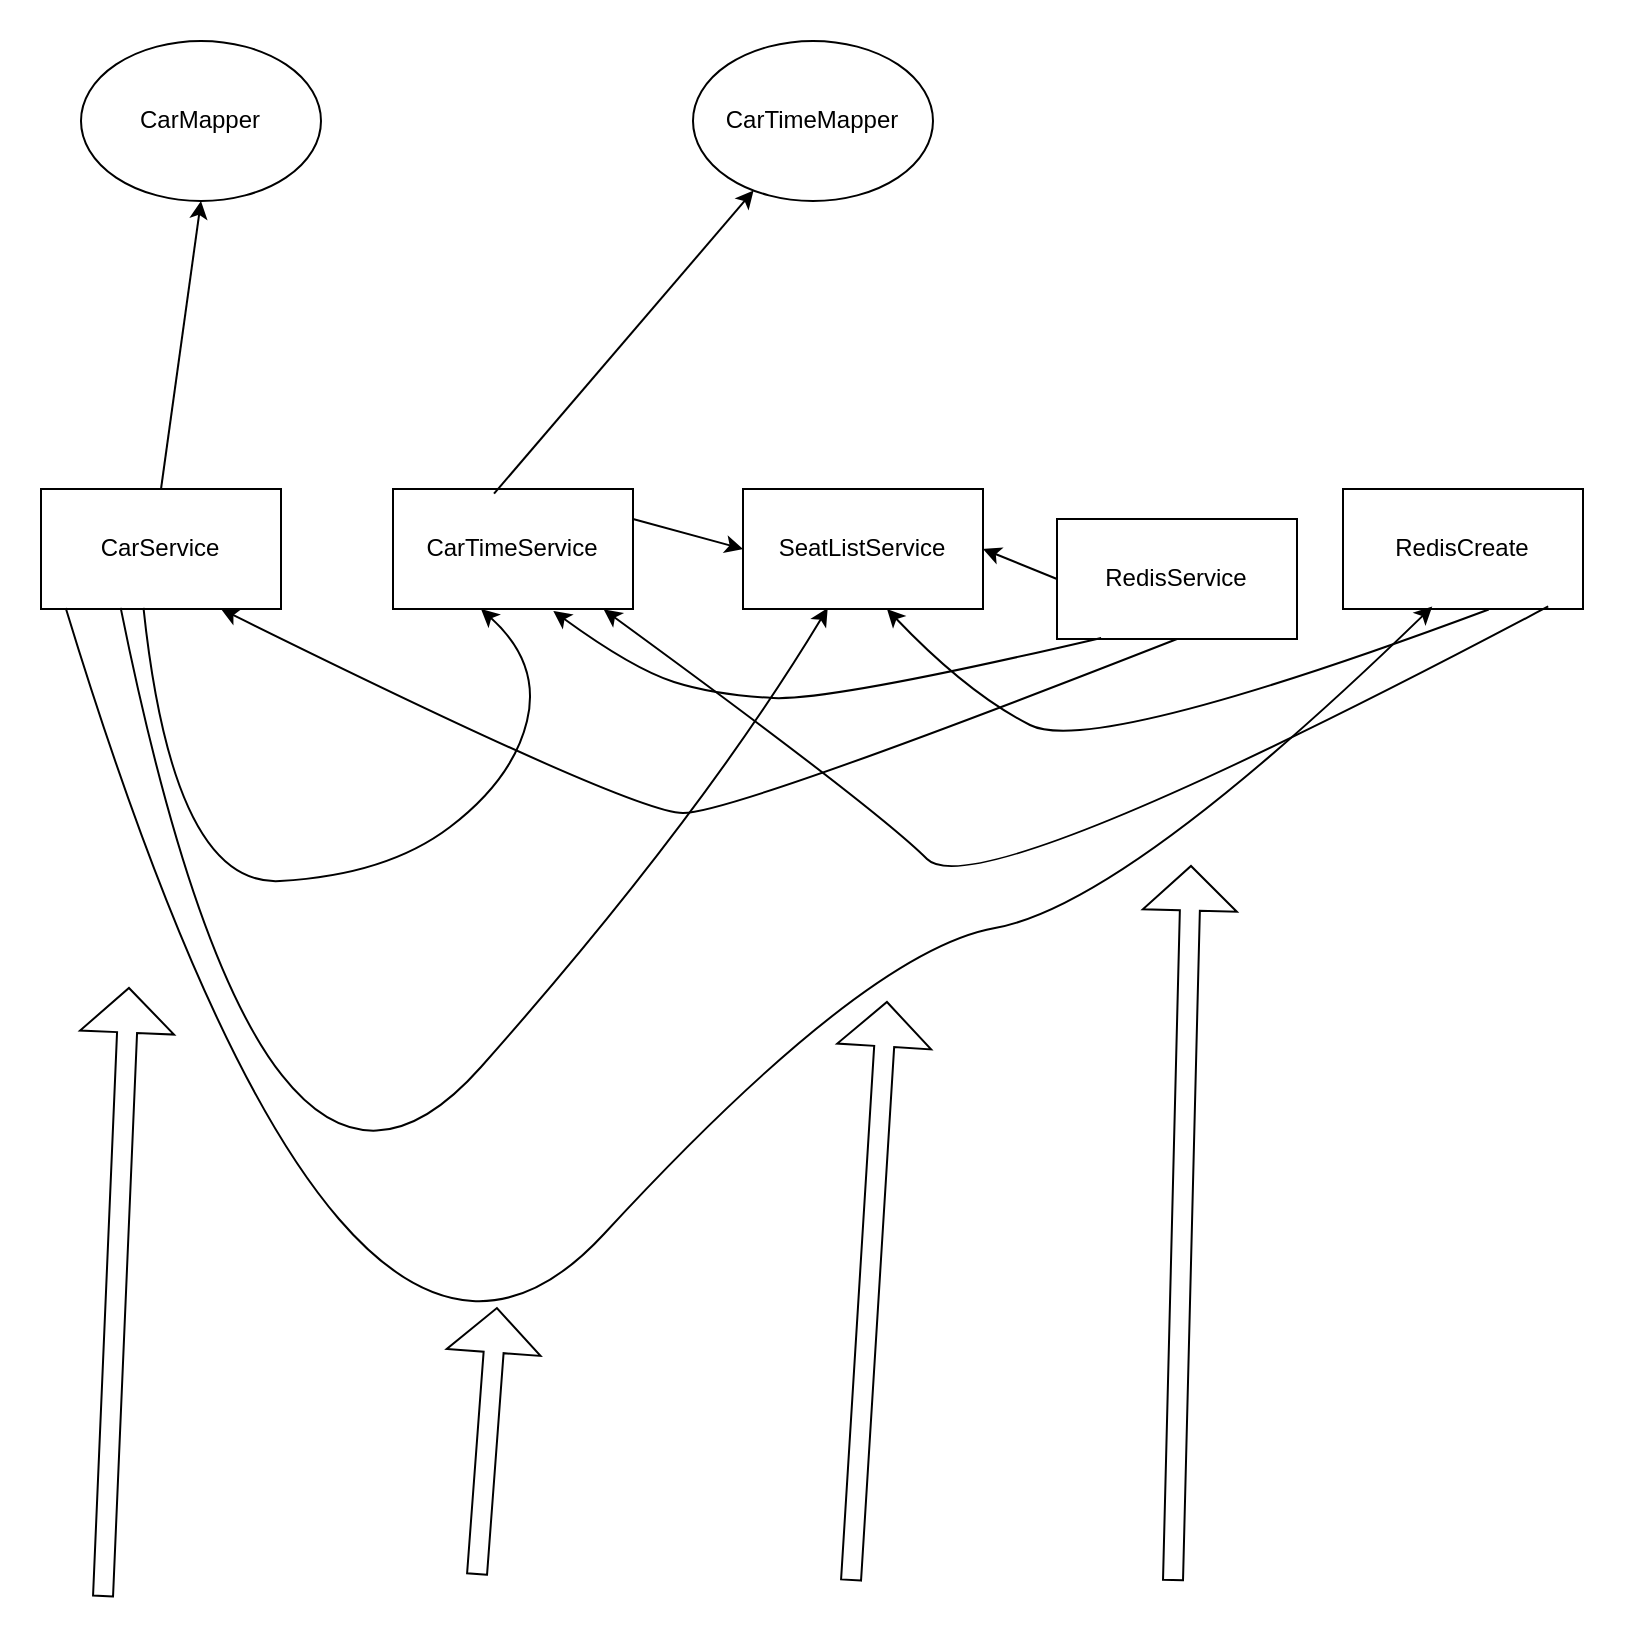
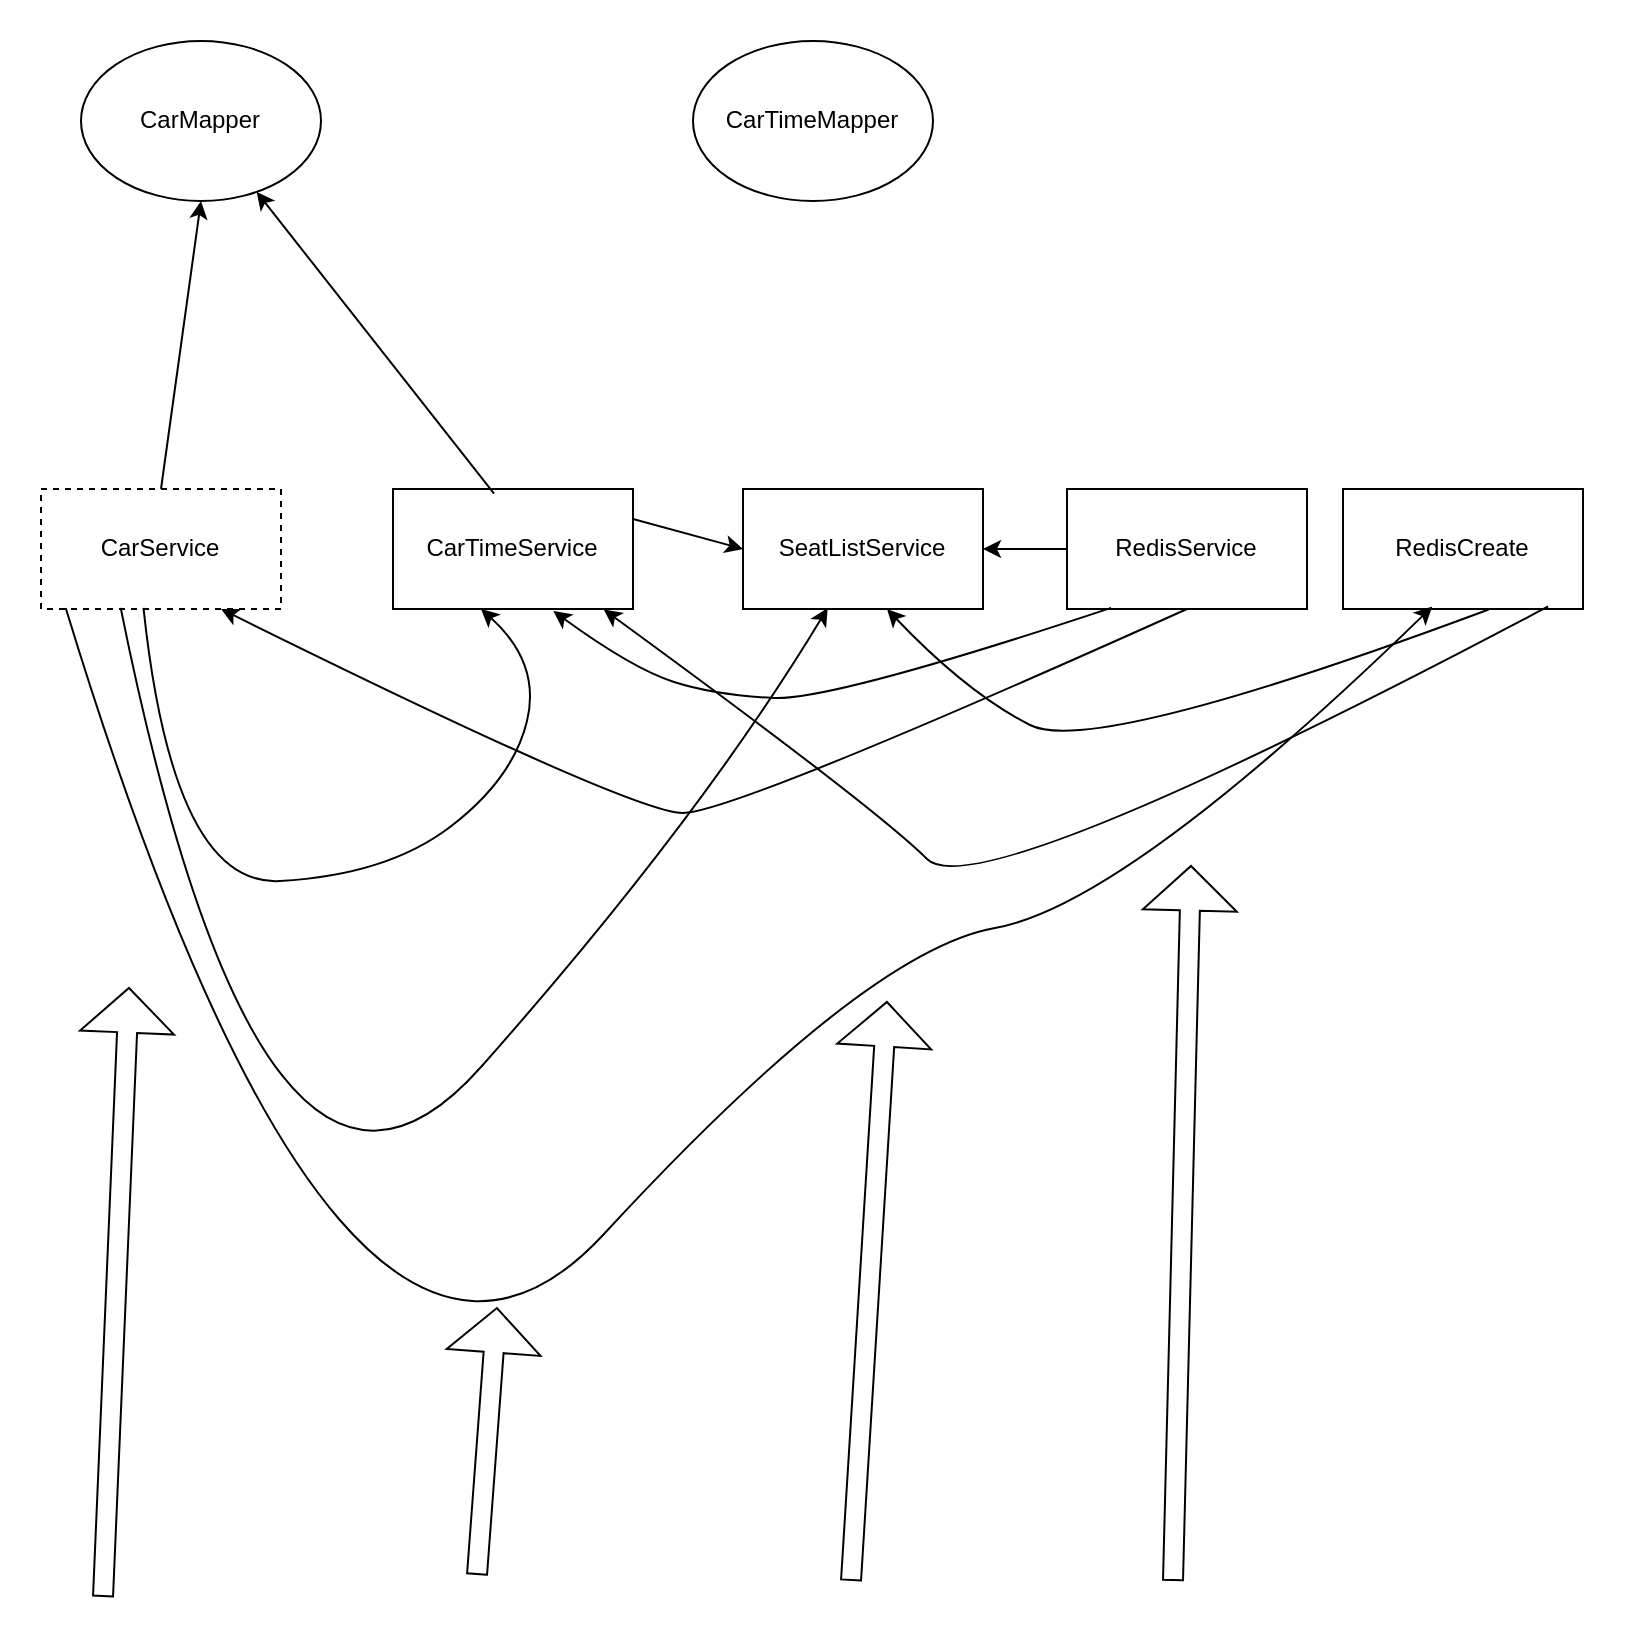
edge "CarTimeService" -> "CarTimeMapper": now "CarTimeService" -> "CarMapper"
node "CarService": style solid -> dashed
node "RedisService": moved (1177, 579) -> (1187, 549)
